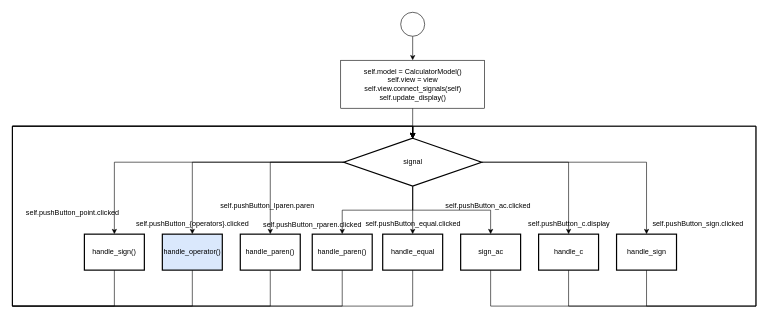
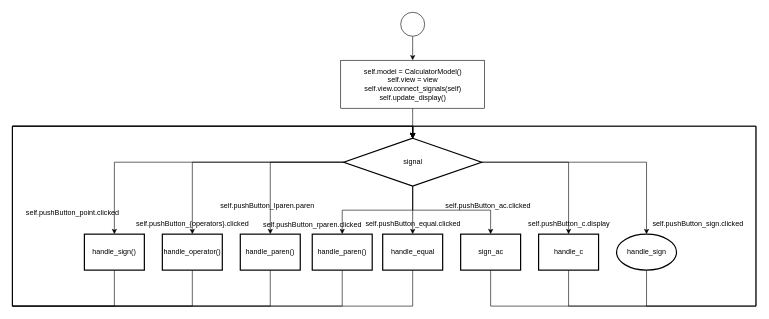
node "handle_operator()": fillcolor #dae8fc -> #ffffff
node "handle_sign": shape rectangle -> ellipse
